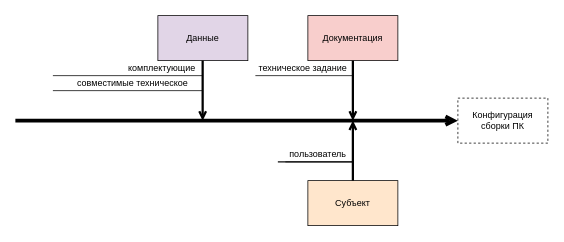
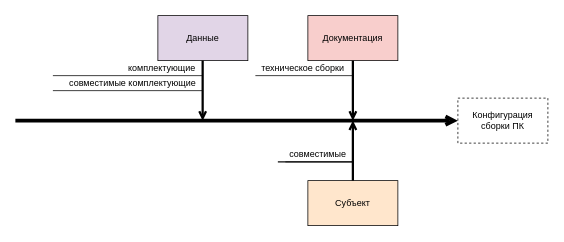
node "техническое задание": label "техническое задание" -> "техническое сборки"
node "совместимые техническое": label "совместимые техническое" -> "совместимые комплектующие"
node "пользователь": label "пользователь" -> "совместимые"
